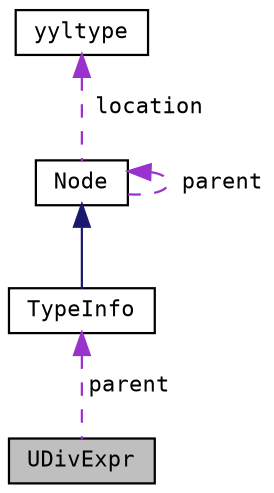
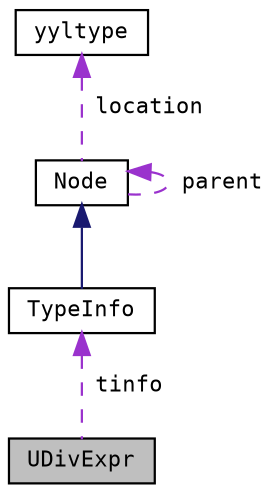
edge "UDivExpr" -> "TypeInfo": label " parent" -> " tinfo"
